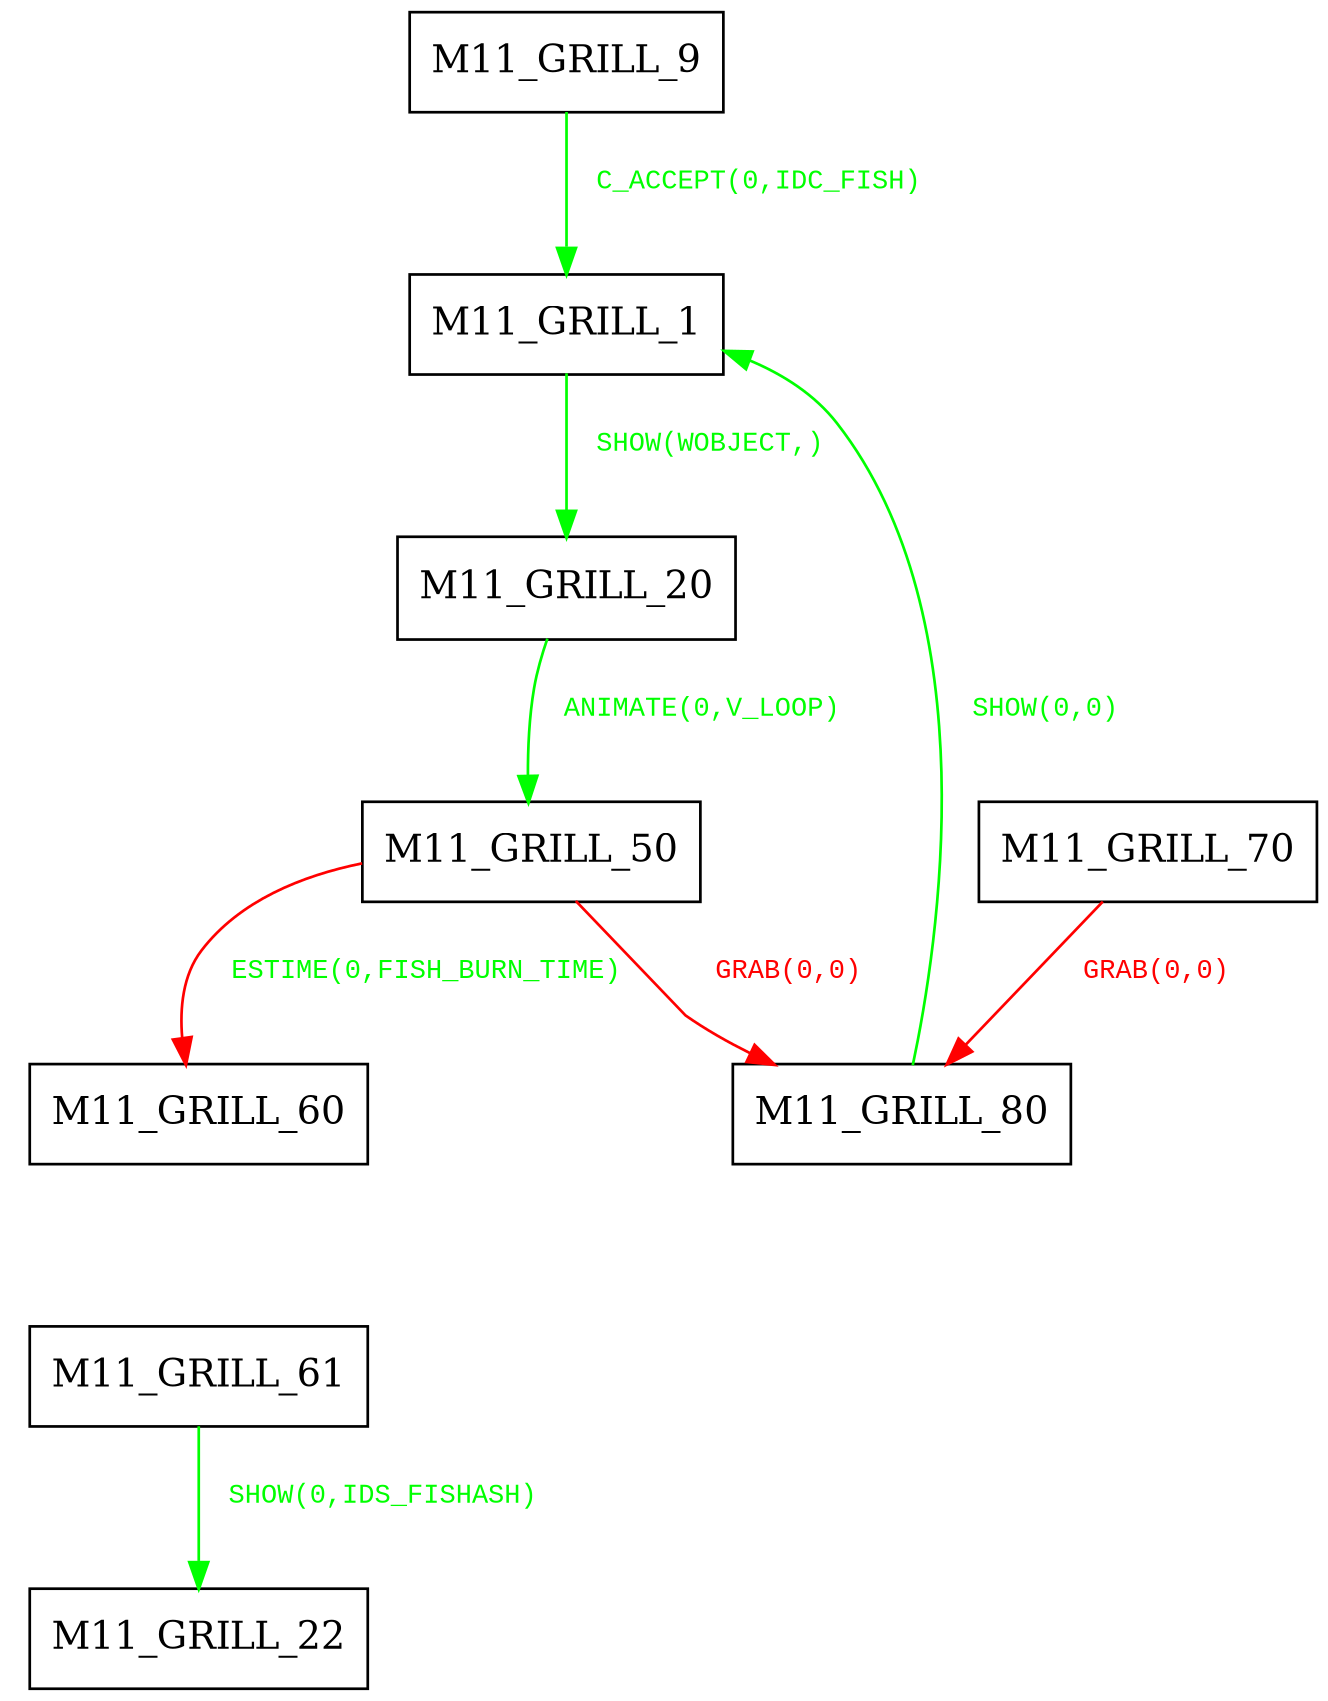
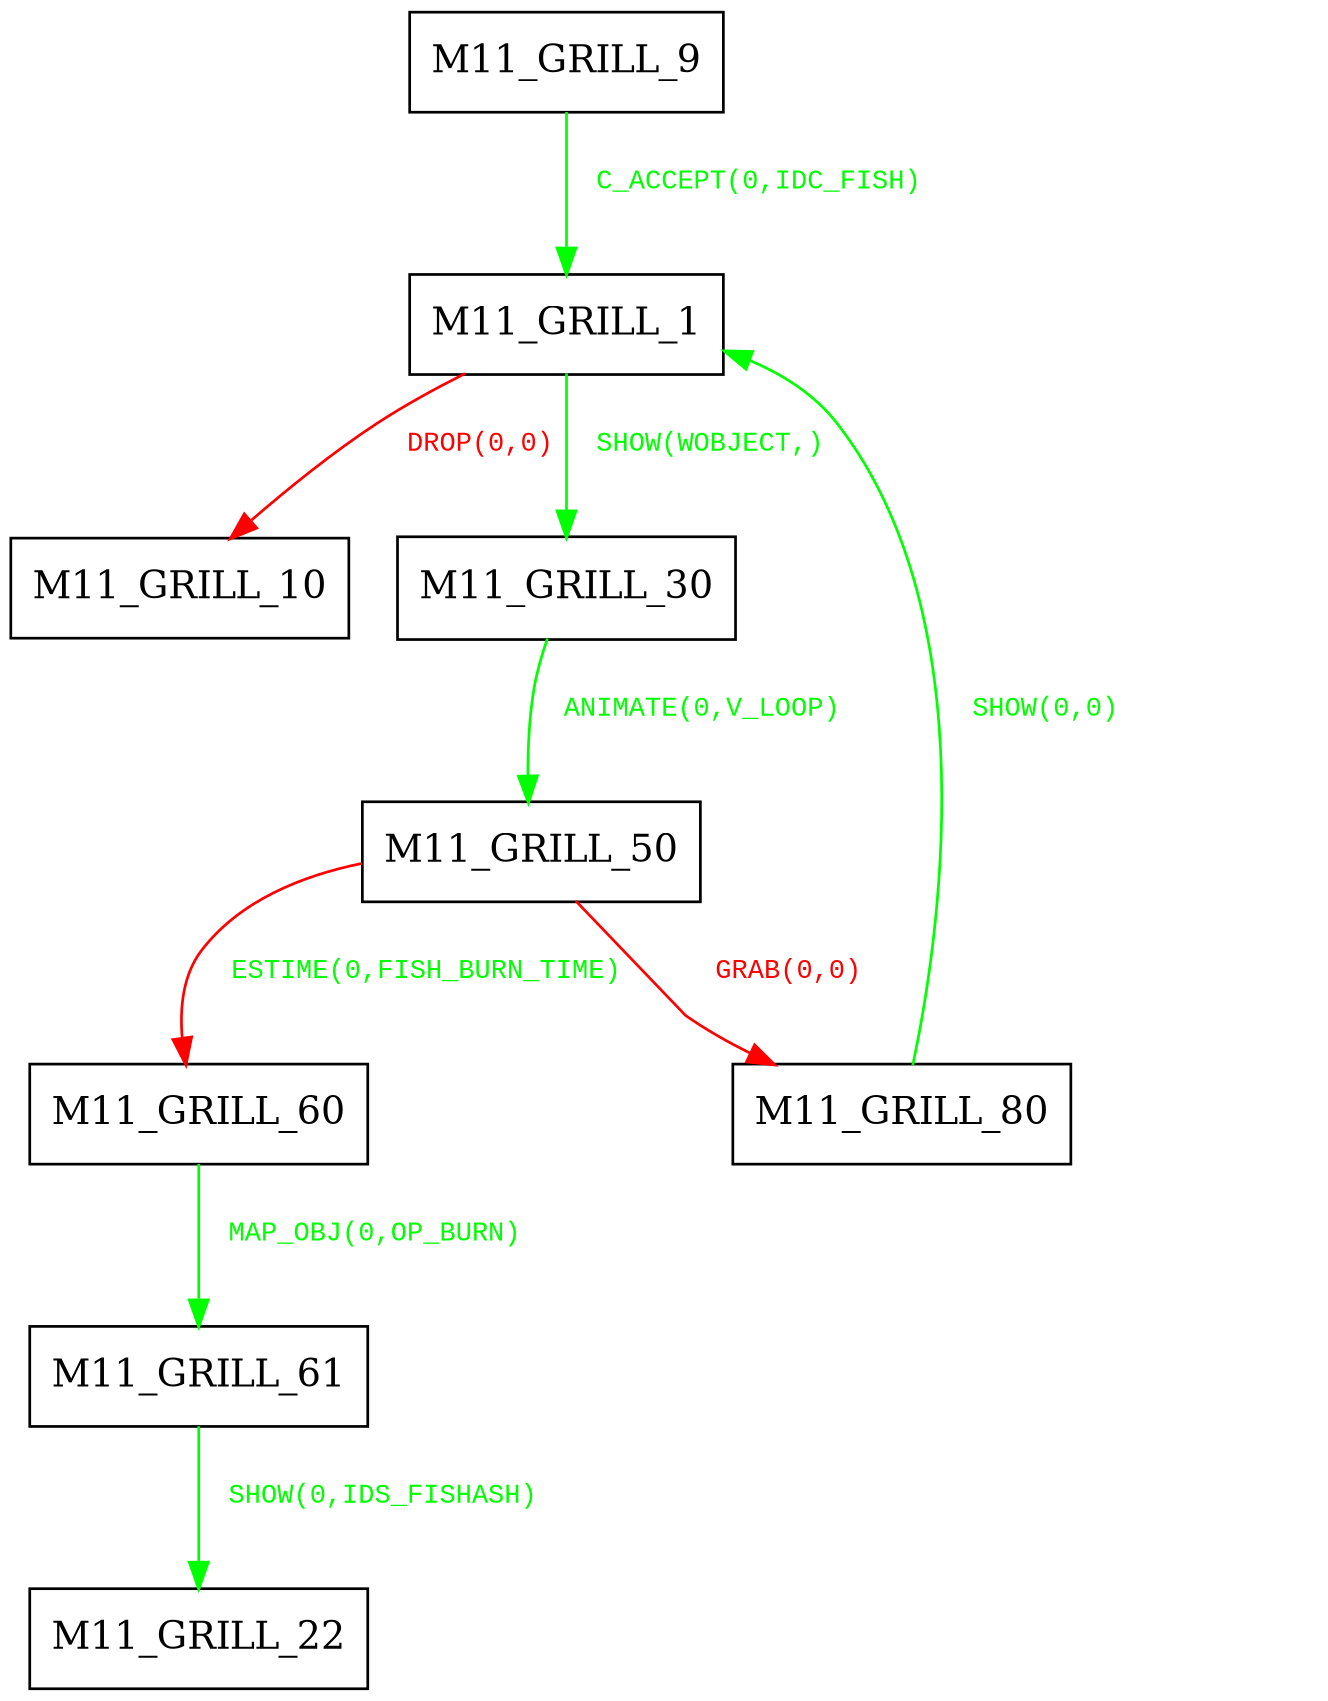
node "M11_GRILL_10": added
node "M11_GRILL_20": label "M11_GRILL_20" -> "M11_GRILL_30"
node "M11_GRILL_70": removed
edge "M11_GRILL_60" -> "M11_GRILL_61": added, label "MAP_OBJ(0,OP_BURN)"
